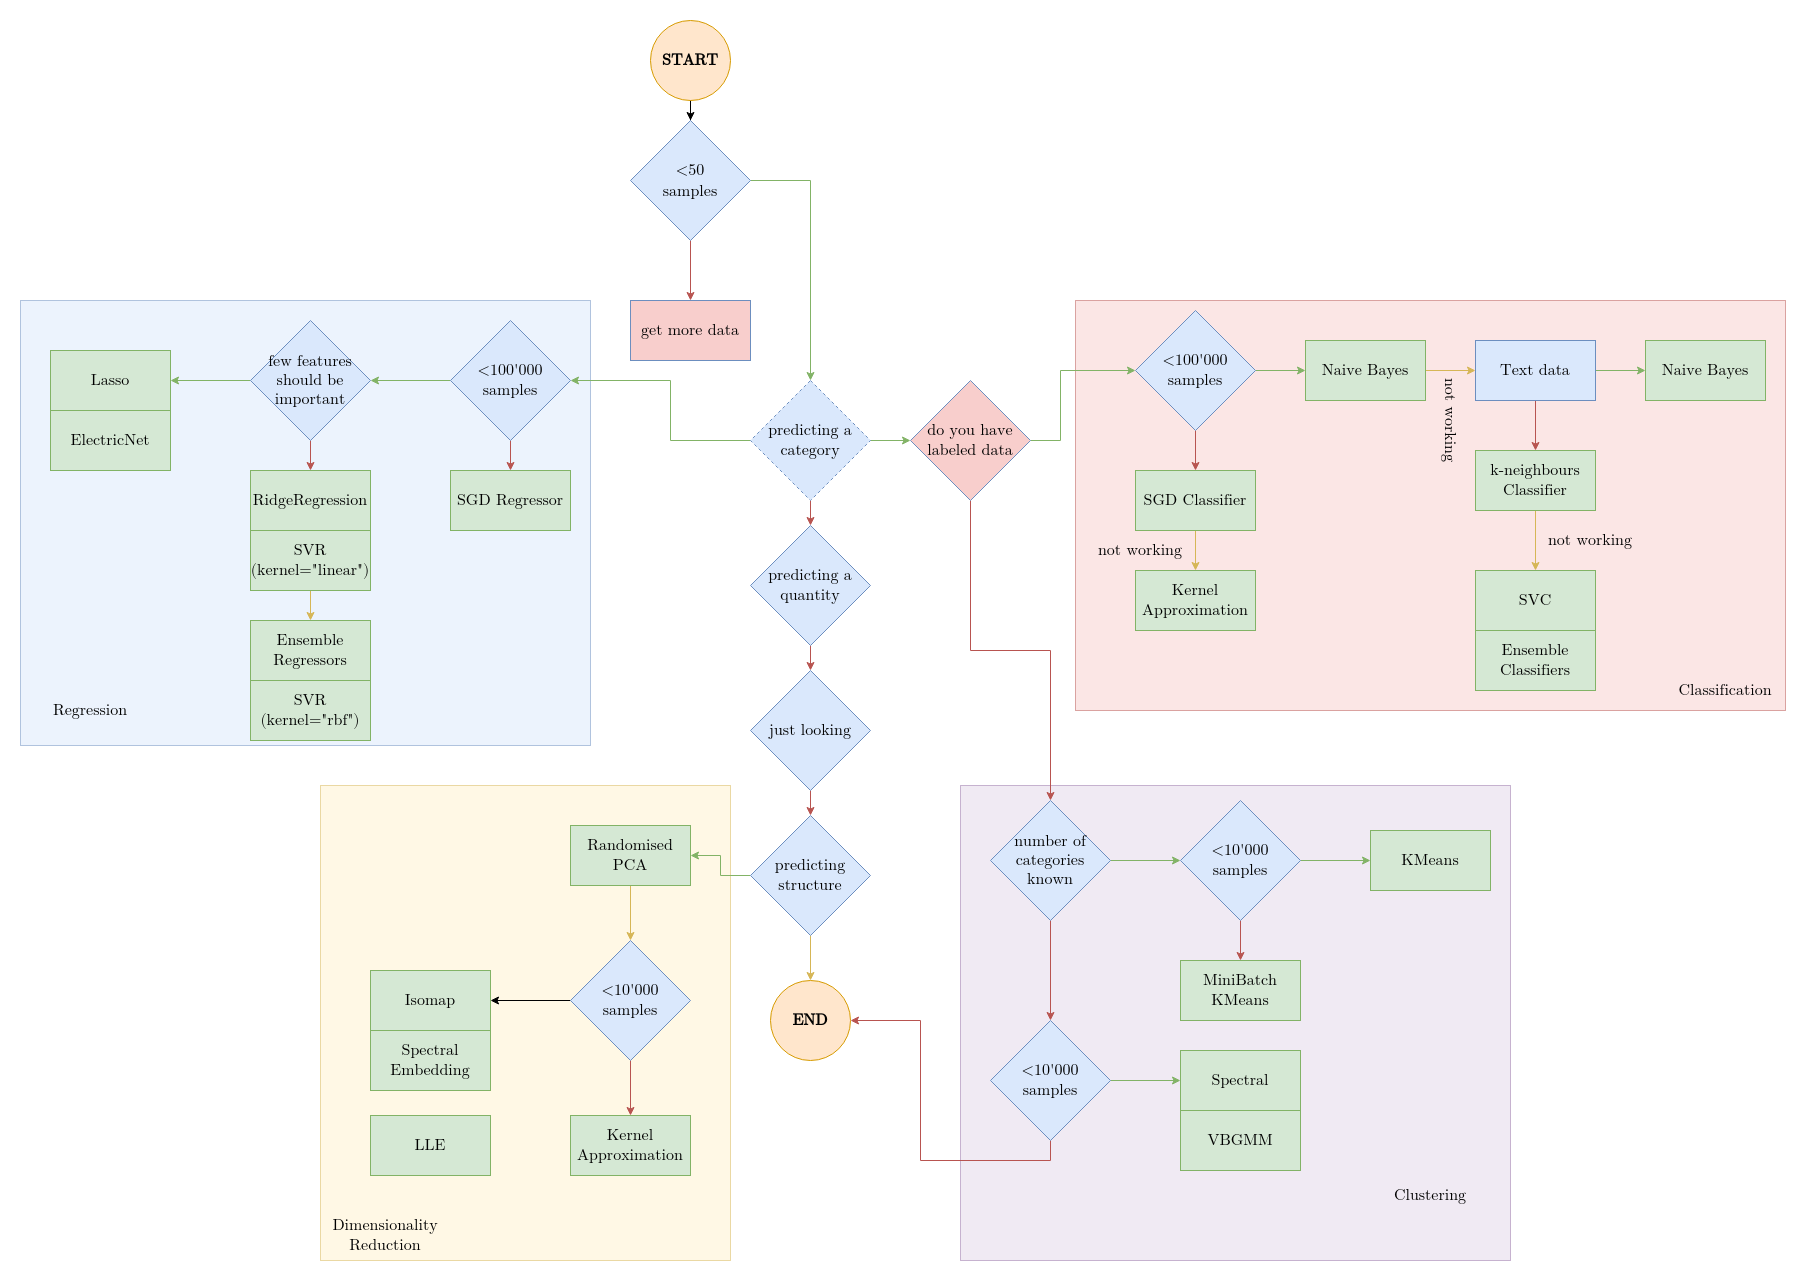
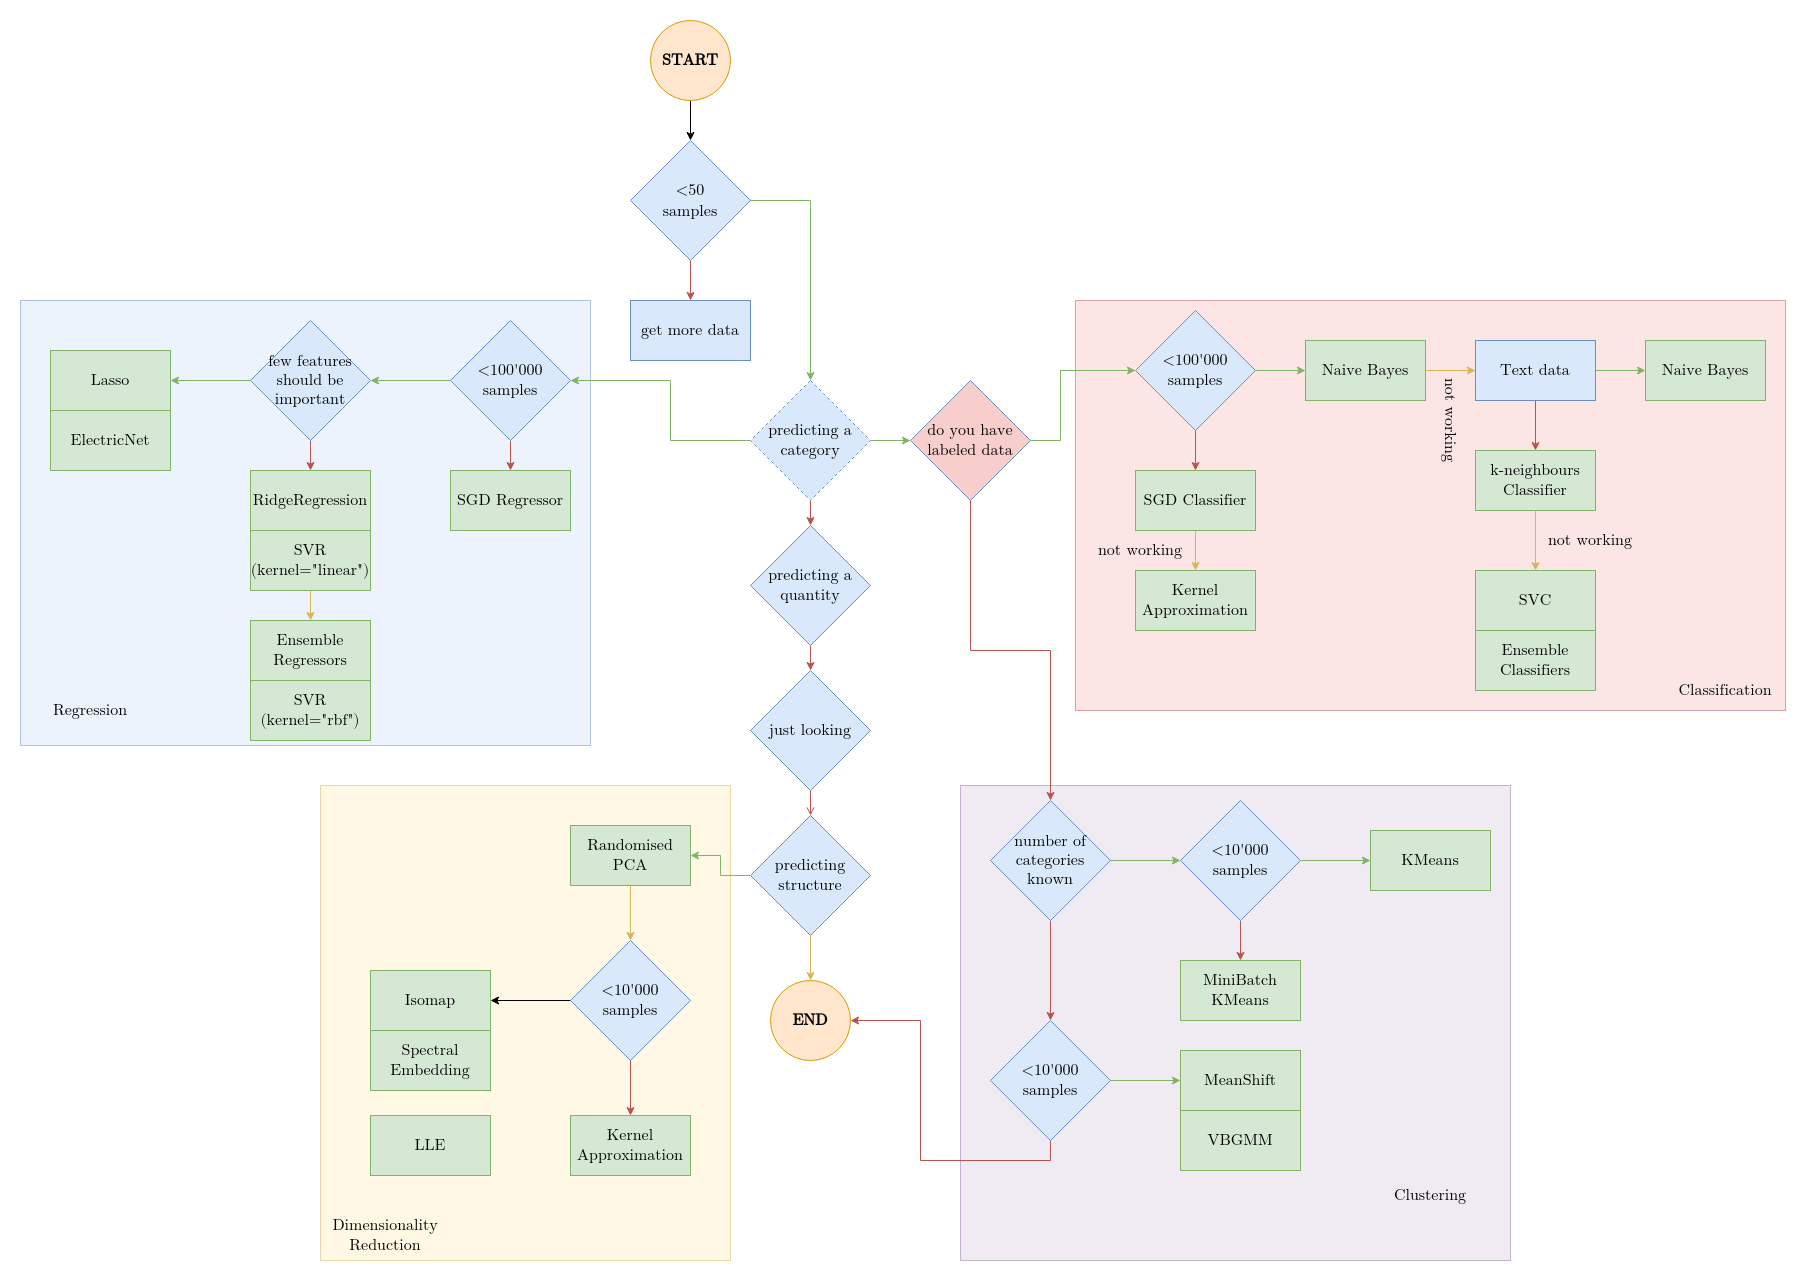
node "<50 samples": moved (691, 181) -> (691, 201)
node "get more data": fillcolor #f8cecc -> #dae8fc
edge "just looking" -> "predicting structure": arrowhead classic -> open
node "Spectral": label "Spectral" -> "MeanShift"
